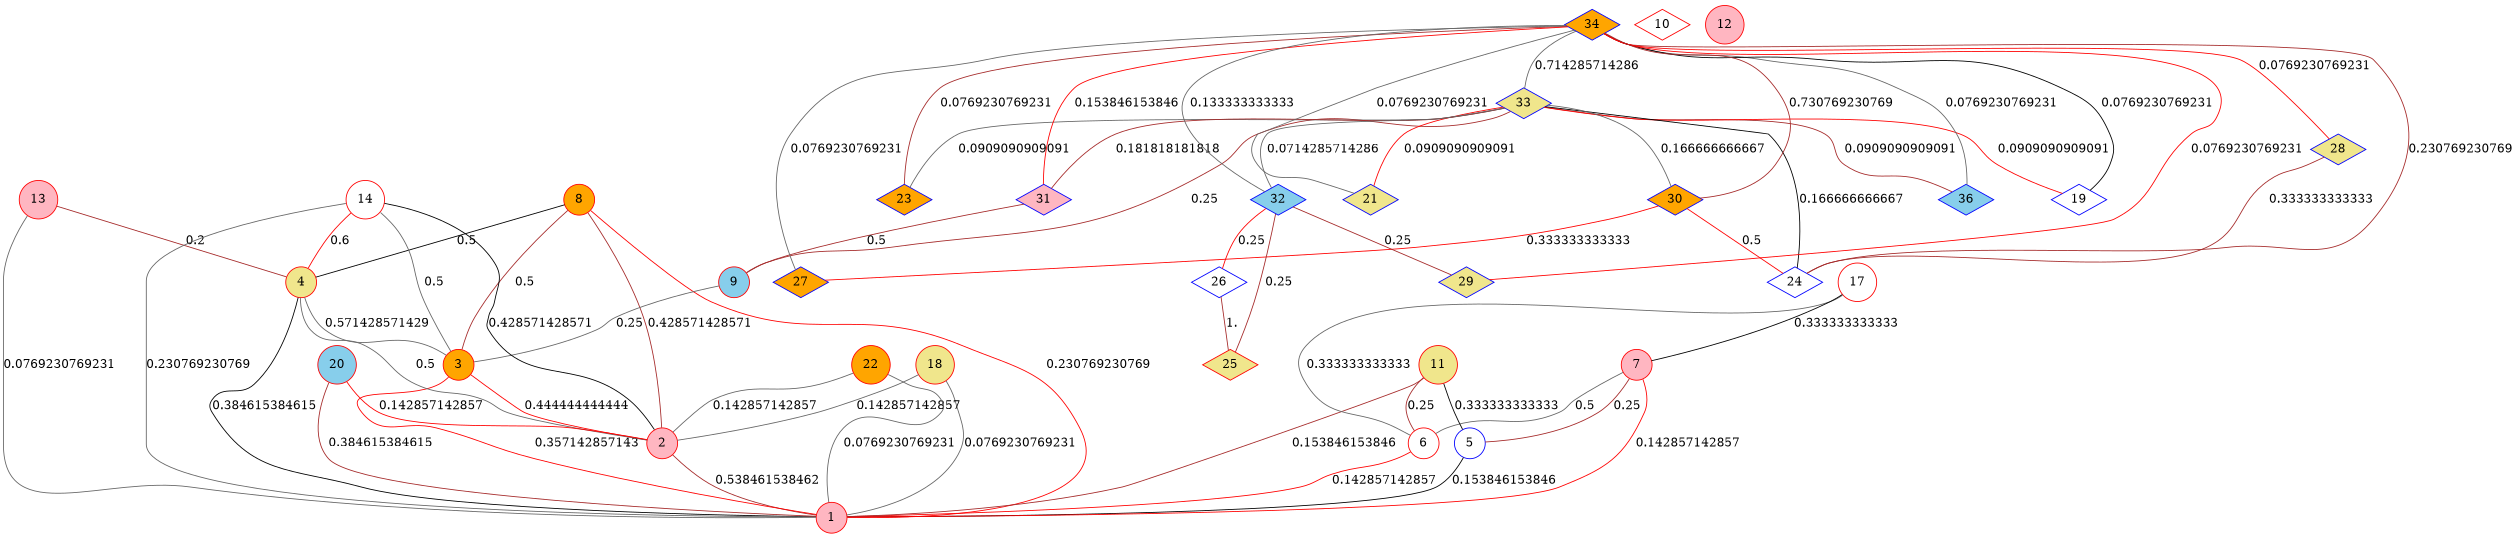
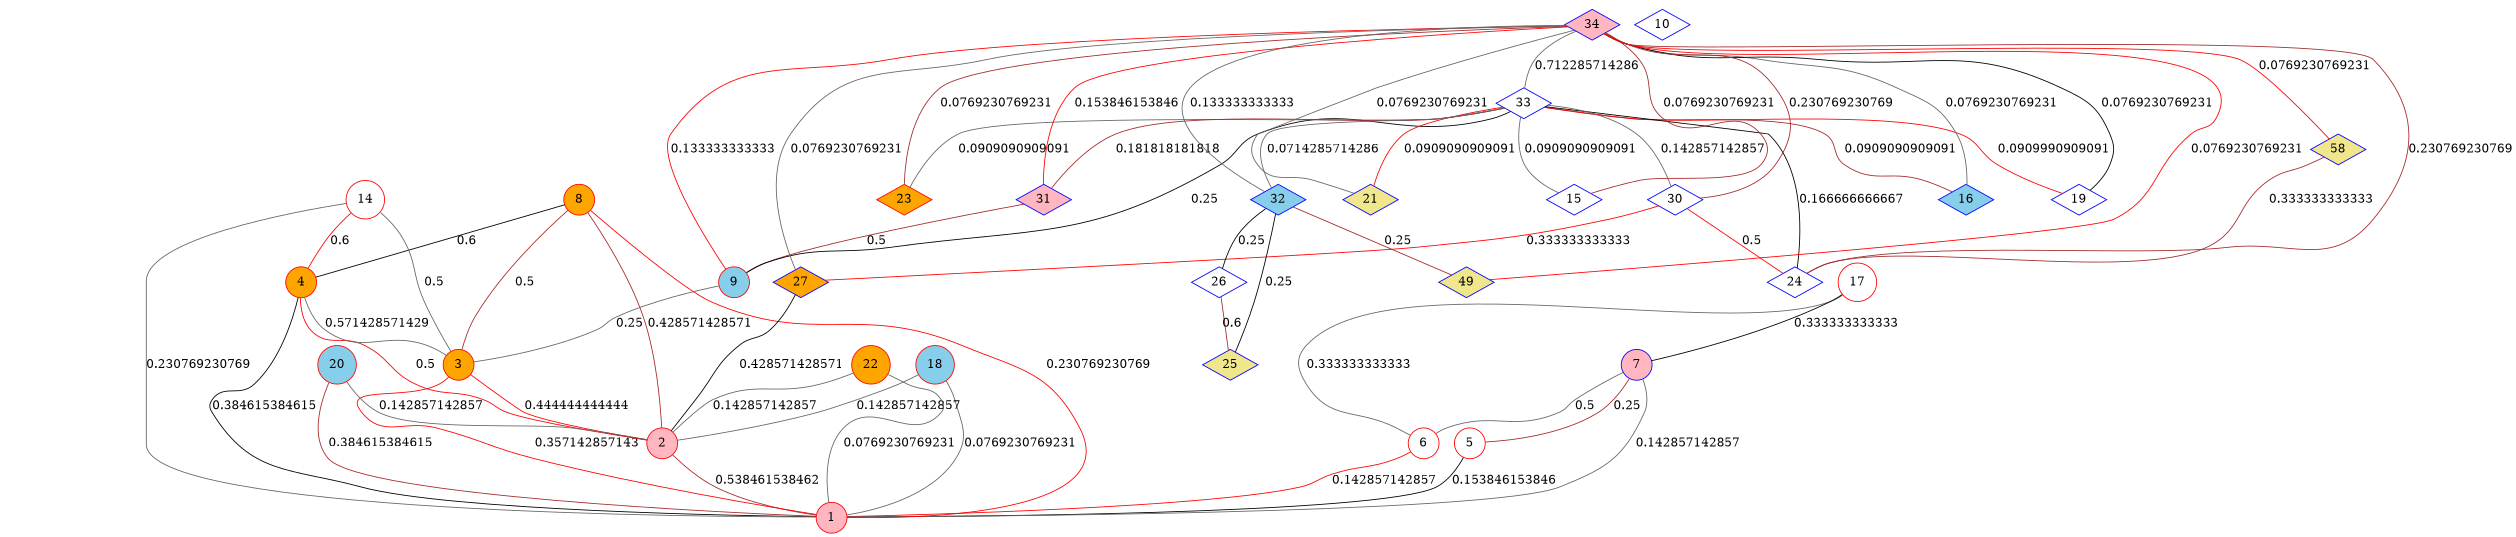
node "34": fillcolor orange -> lightpink
node "10": color #ff0000 -> #0000ff
node "12": removed
edge "34" -- "9": added, label "0.133333333333"
edge "34" -- "33": label "0.714285714286" -> "0.712285714286"
node "33": fillcolor khaki -> white
edge "34" -- "30": label "0.730769230769" -> "0.230769230769"
edge "33" -- "30": label "0.166666666667" -> "0.142857142857"
edge "33" -- "19": label "0.0909090909091" -> "0.0909990909091"
node "28": label "28" -> "58"
node "13": removed
node "23": color #0000ff -> #ff0000
node "15": added
node "30": fillcolor orange -> white
node "36": label "36" -> "16"
edge "33" -- "9": color brown -> black
edge "32" -- "26": color red -> black
edge "8" -- "4": label "0.5" -> "0.6"
node "4": fillcolor khaki -> orange
node "29": label "29" -> "49"
edge "32" -- "25": color brown -> black
edge "26" -- "25": label "1." -> "0.6"
edge "14" -- "2": now "27" -- "2"
node "18": fillcolor khaki -> skyblue
node "25": color #ff0000 -> #0000ff
node "11": removed
node "7": color #ff0000 -> #0000ff
edge "4" -- "2": color gray40 -> red
edge "20" -- "2": color red -> gray40
node "5": color #0000ff -> #ff0000
edge "7" -- "1": color red -> gray40
